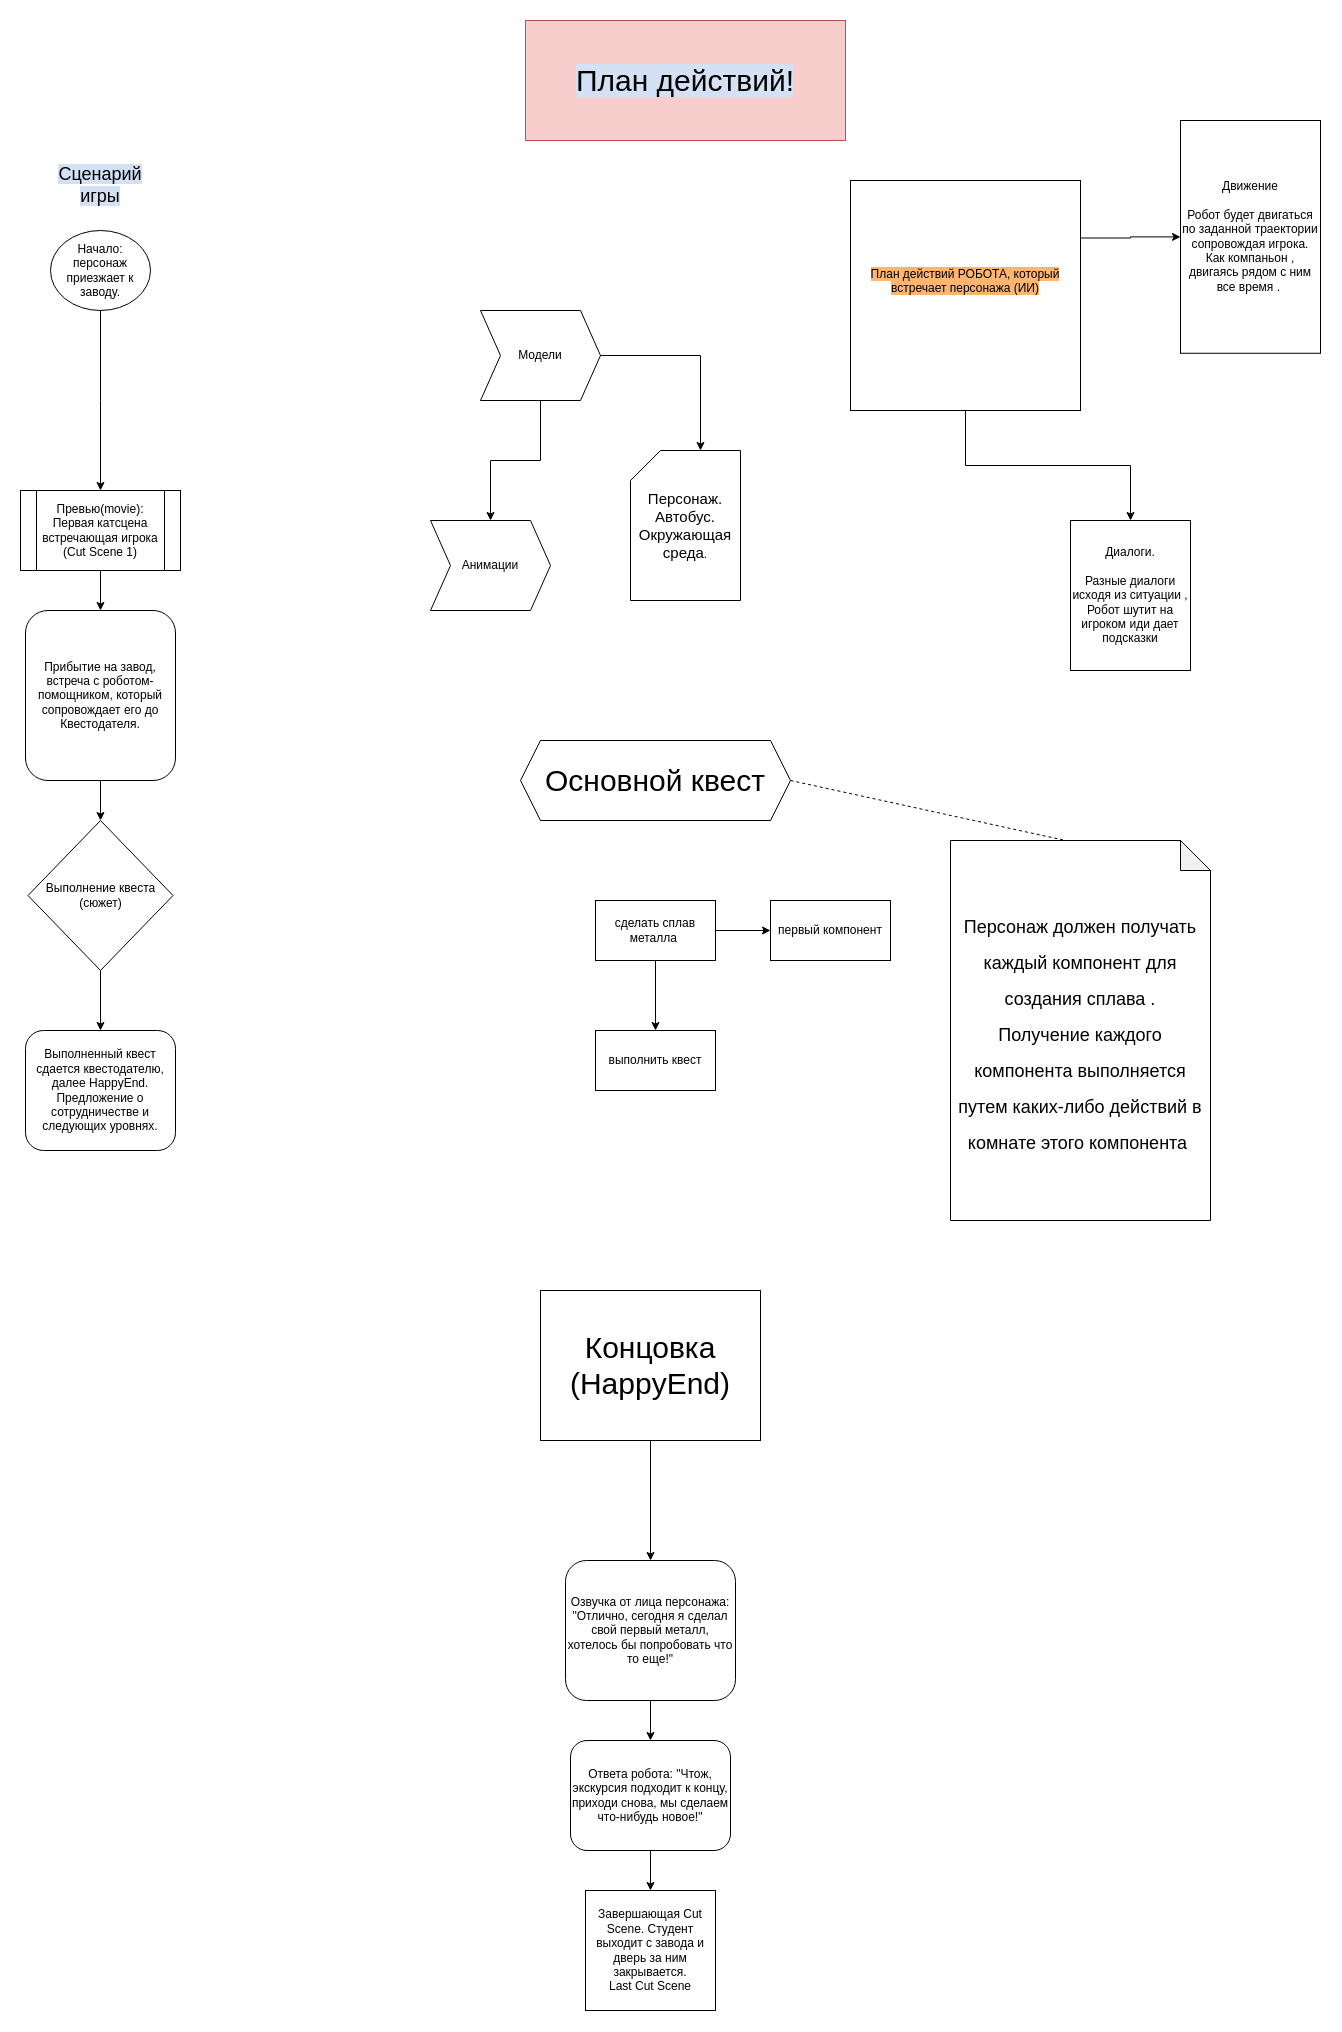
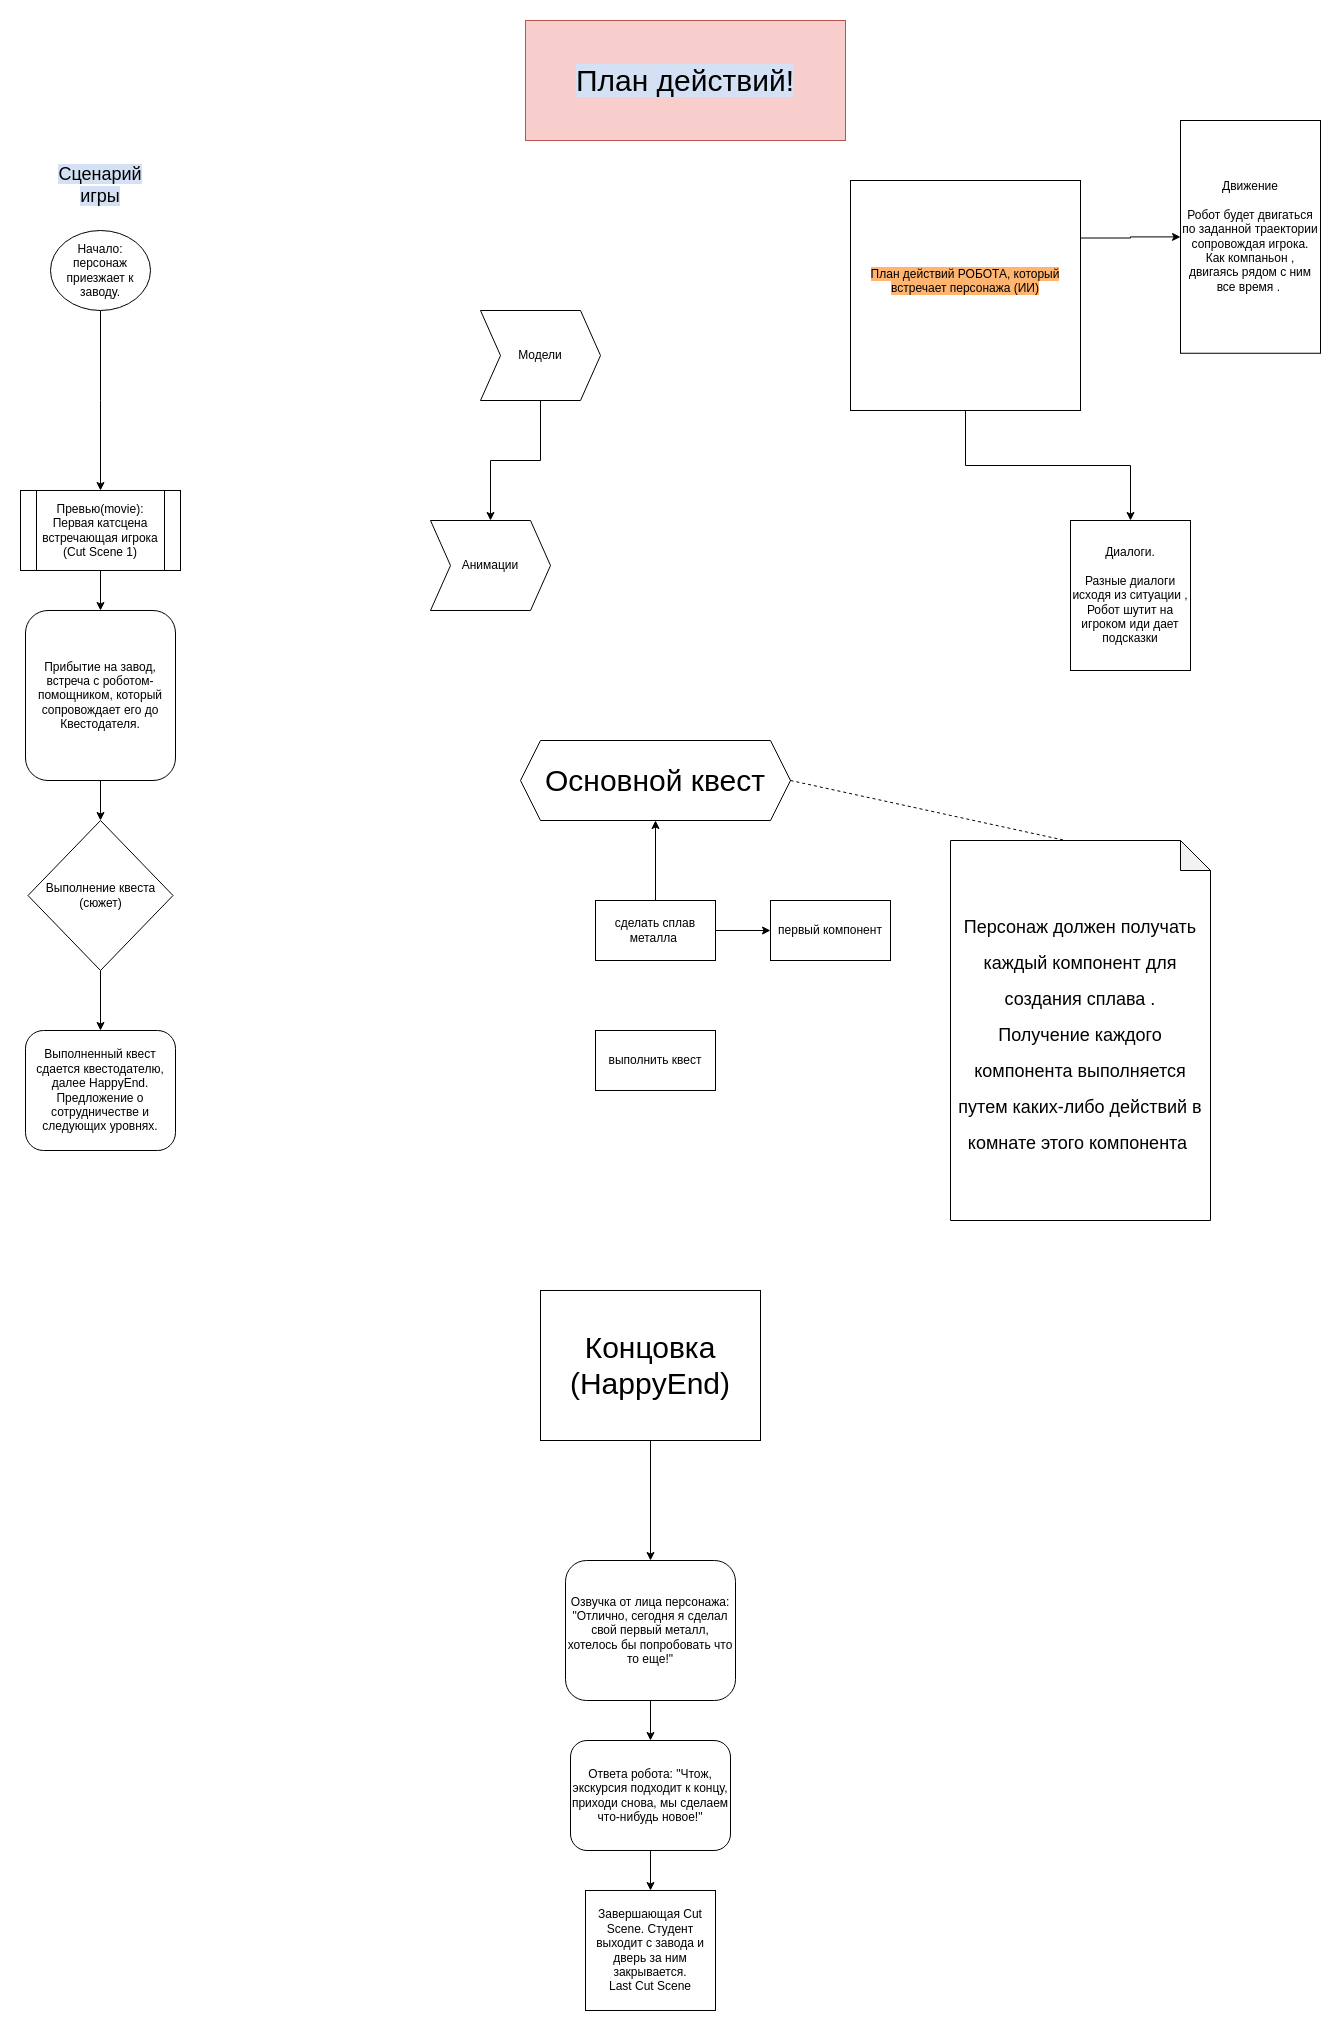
edge "Модели" -> "Персонаж. Автобус. Окружающая среда.": removed
node "Персонаж. Автобус. Окружающая среда.": removed
edge "сделать сплав металла" -> "выполнить квест": now "сделать сплав металла" -> "Основной квест"
